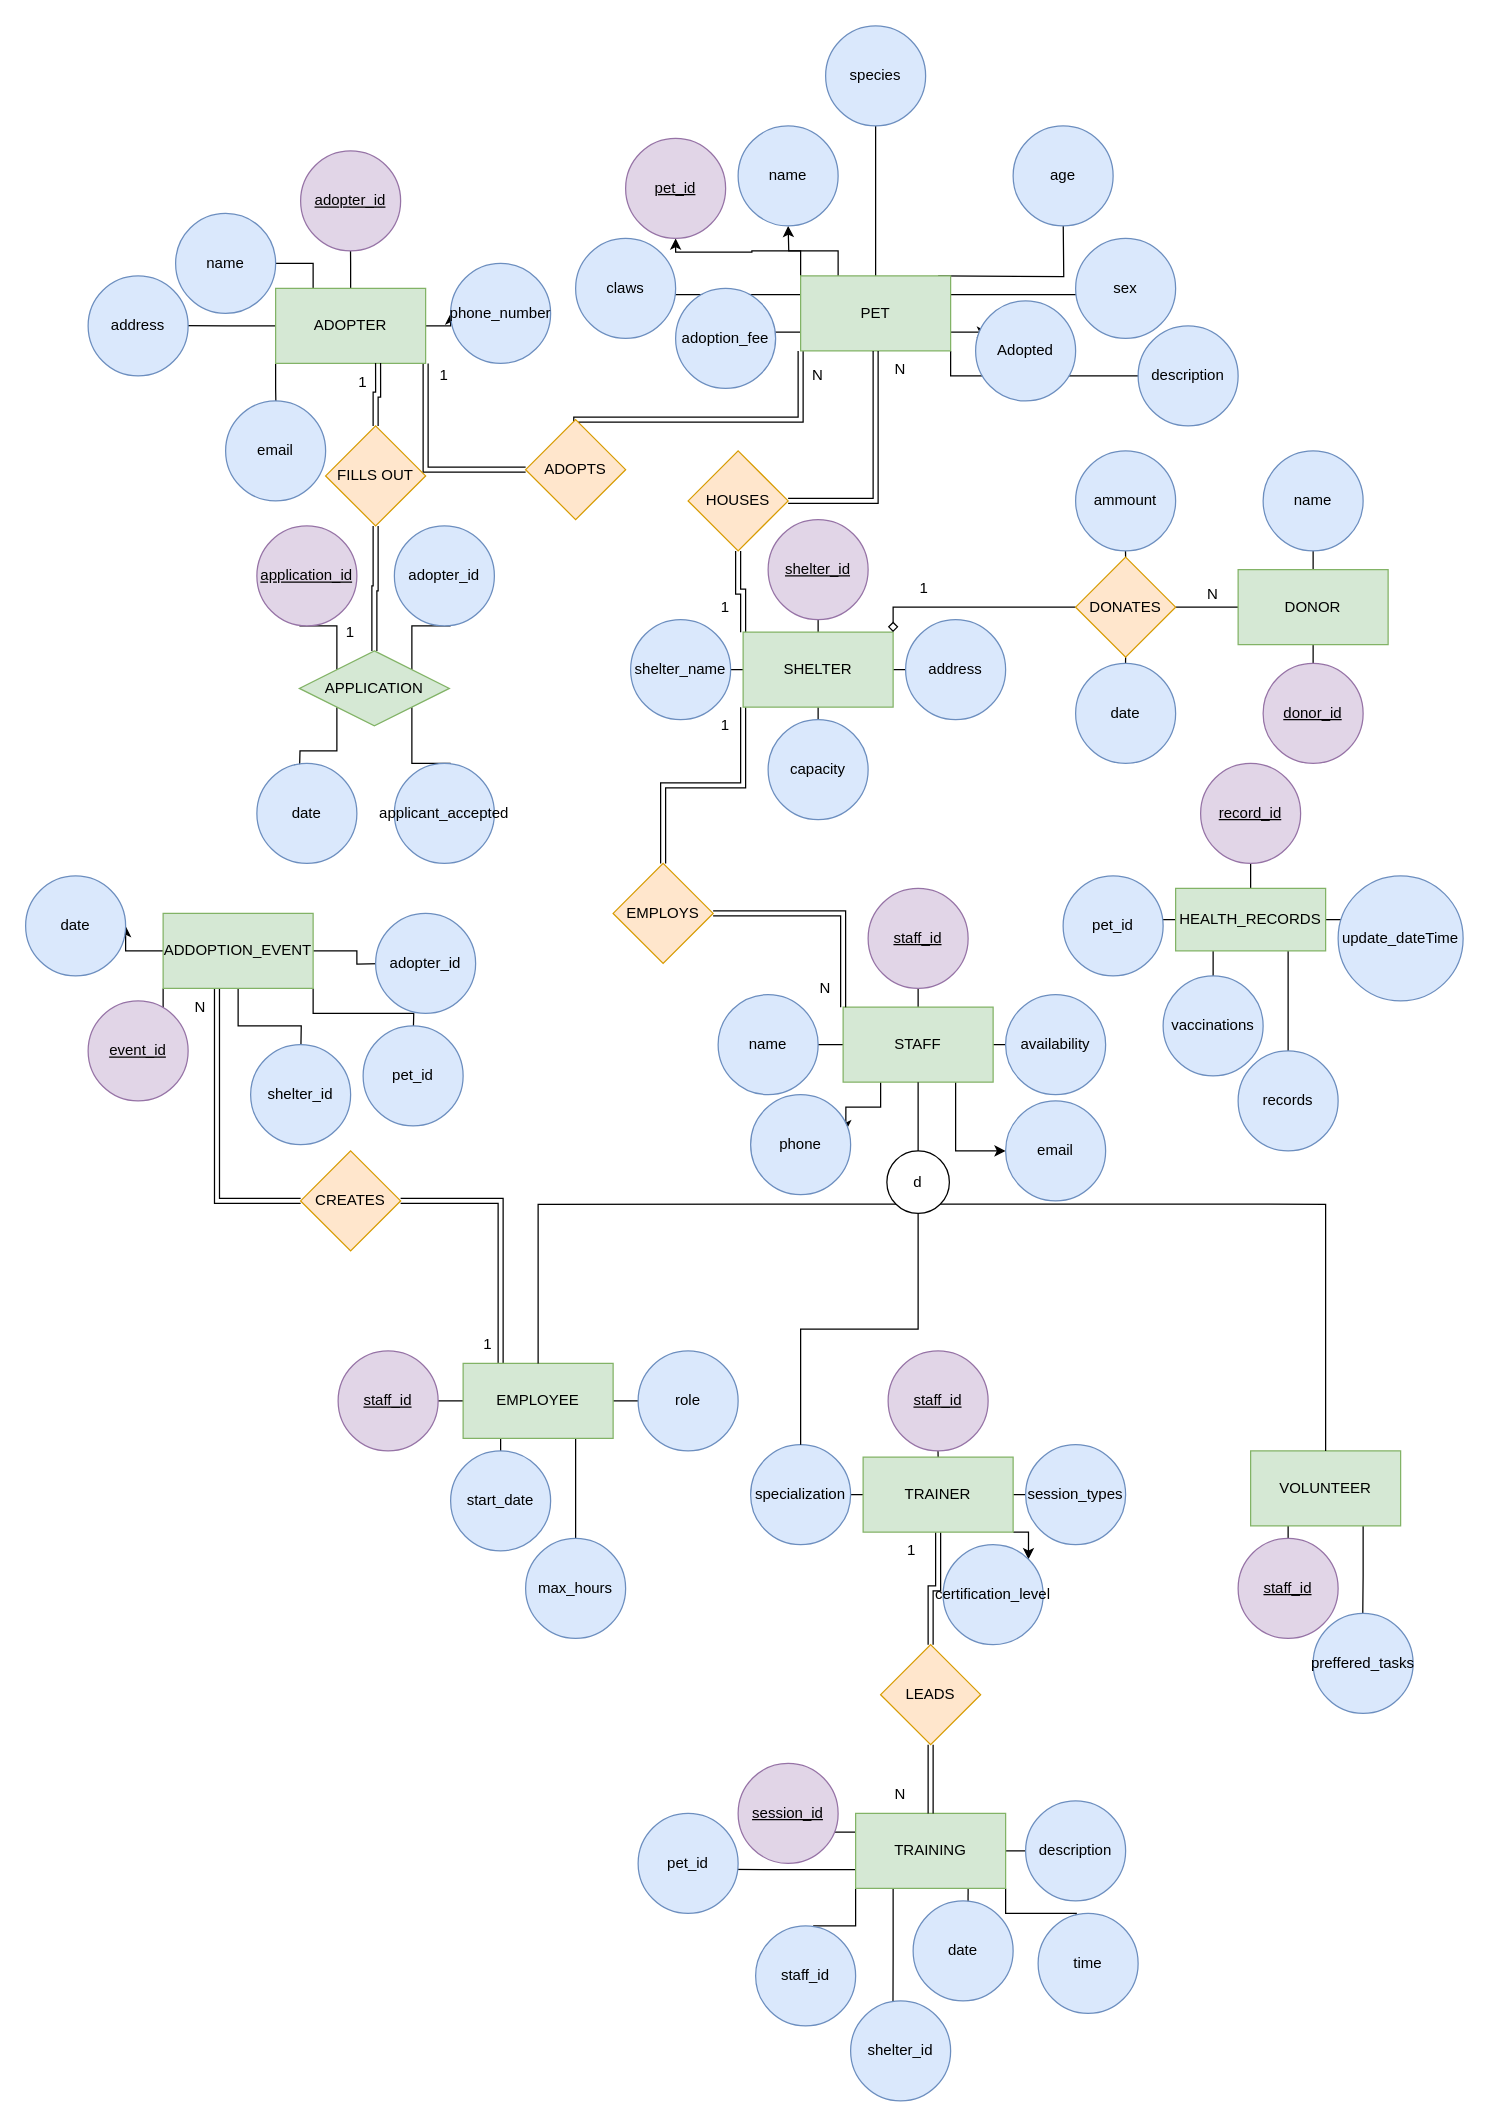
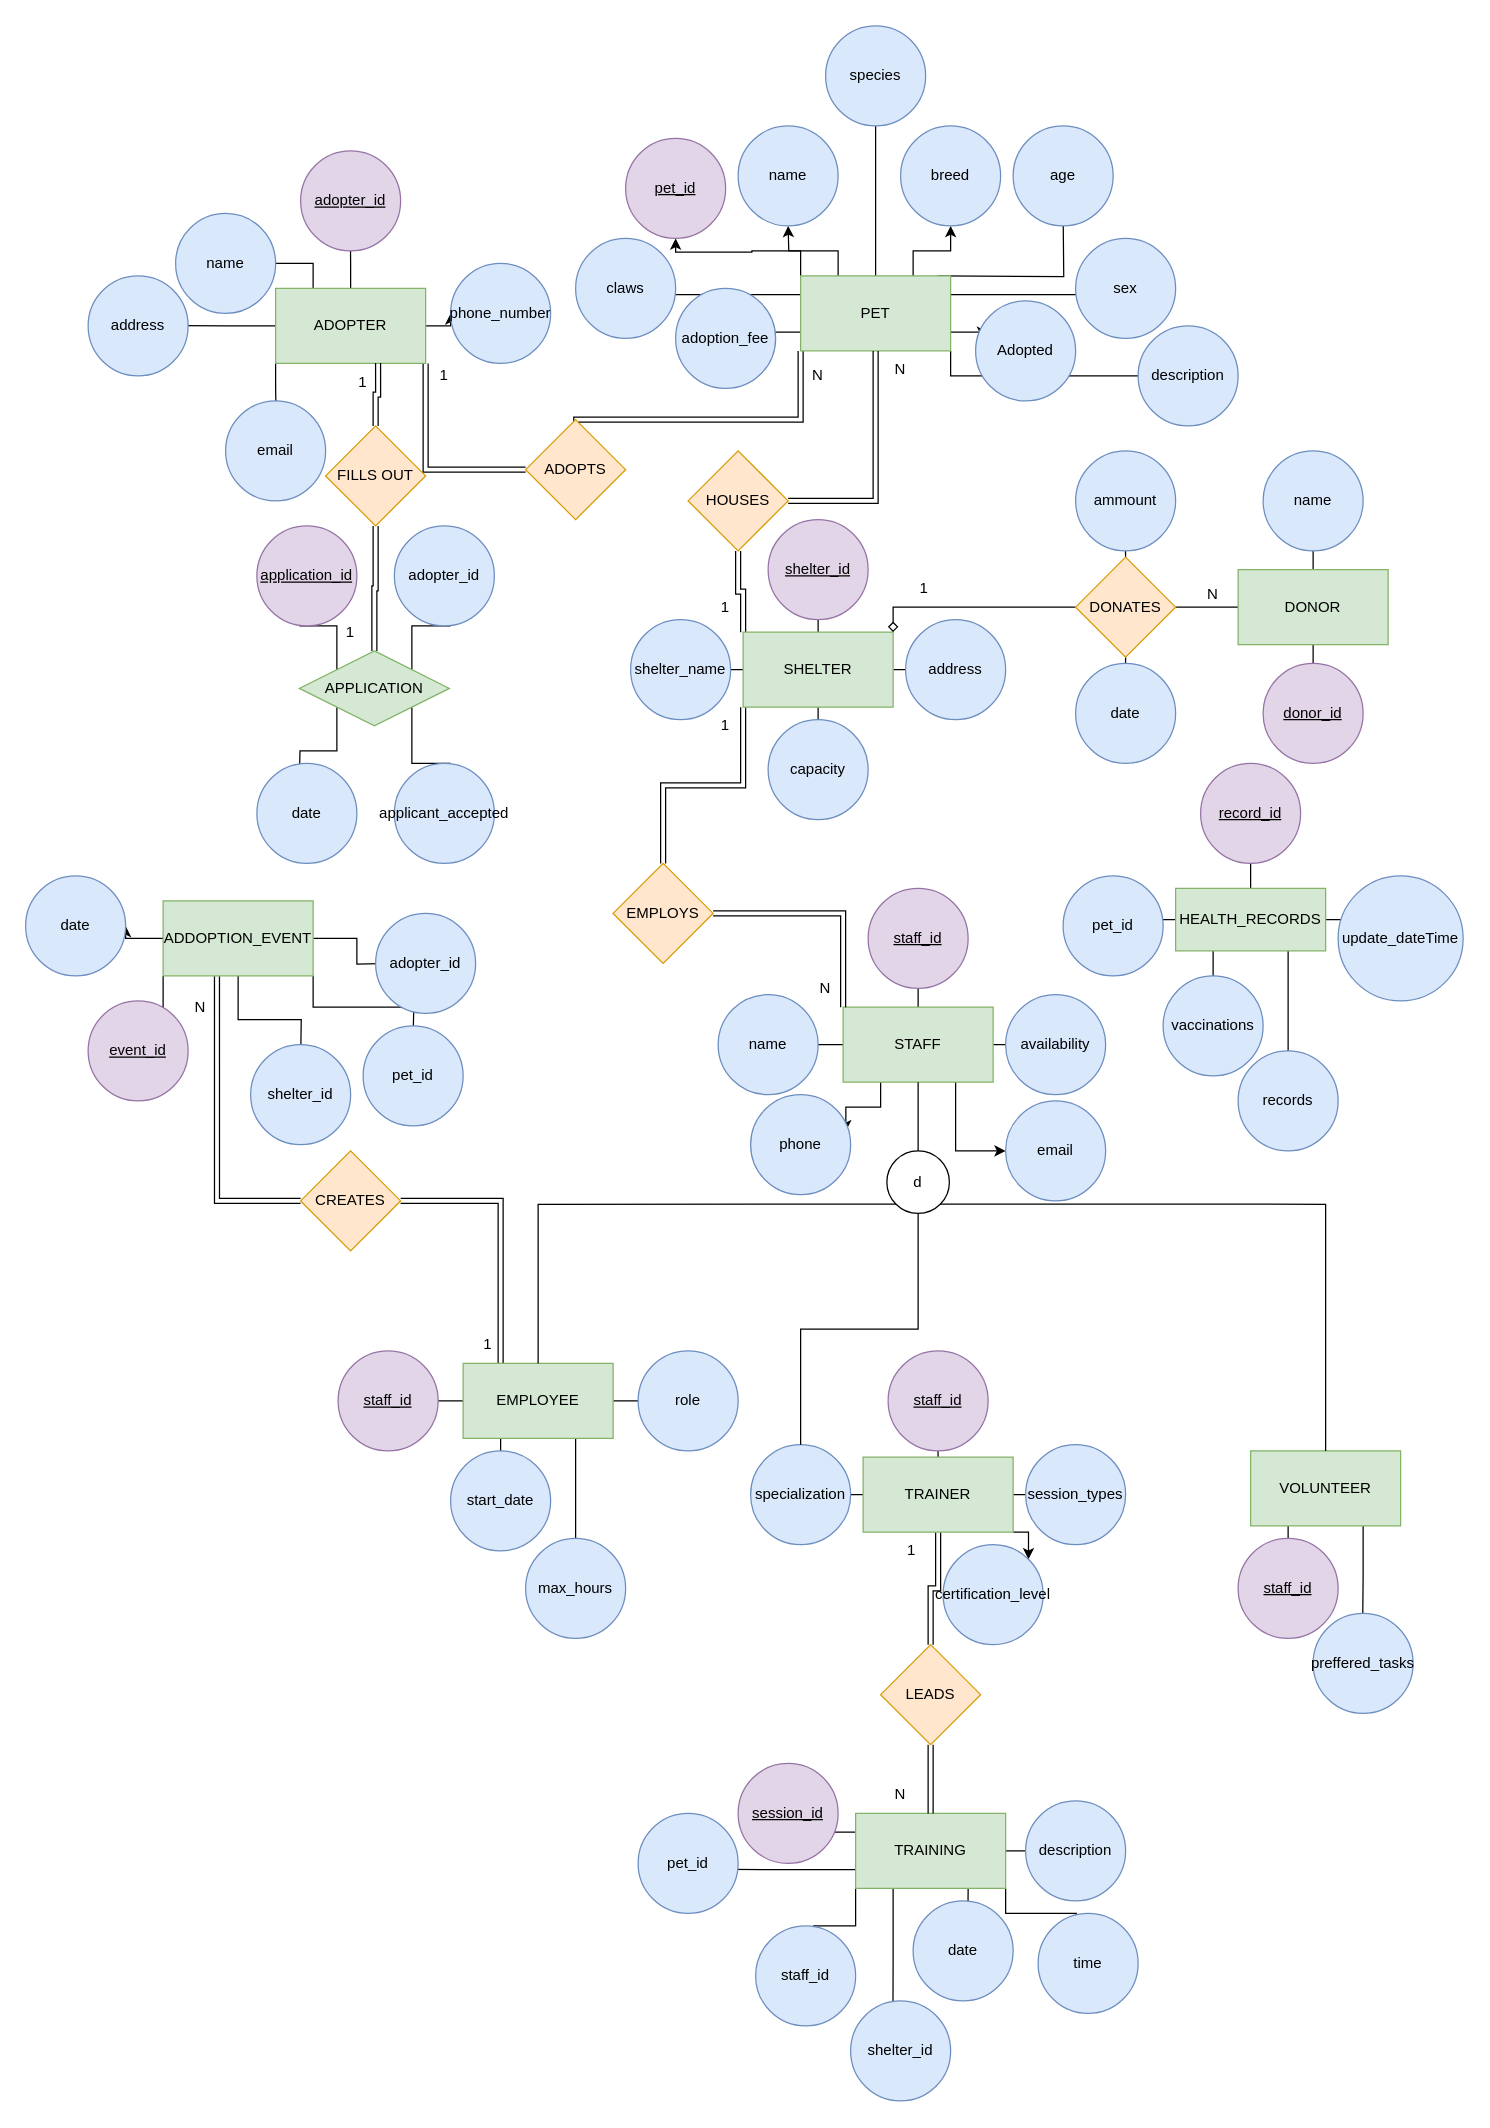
node "breed": added
edge "PET" -> "breed": added
node "ADDOPTION_EVENT": moved (238, 951) -> (238, 938)
